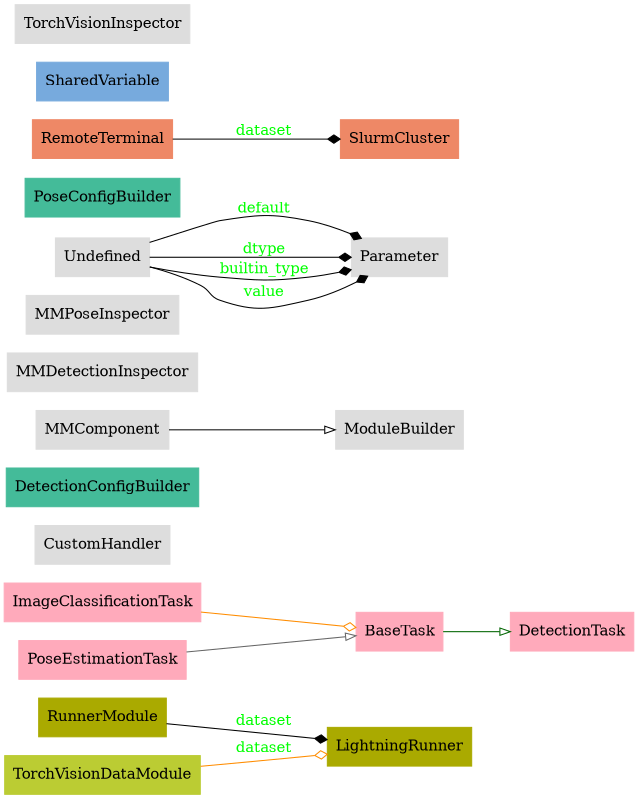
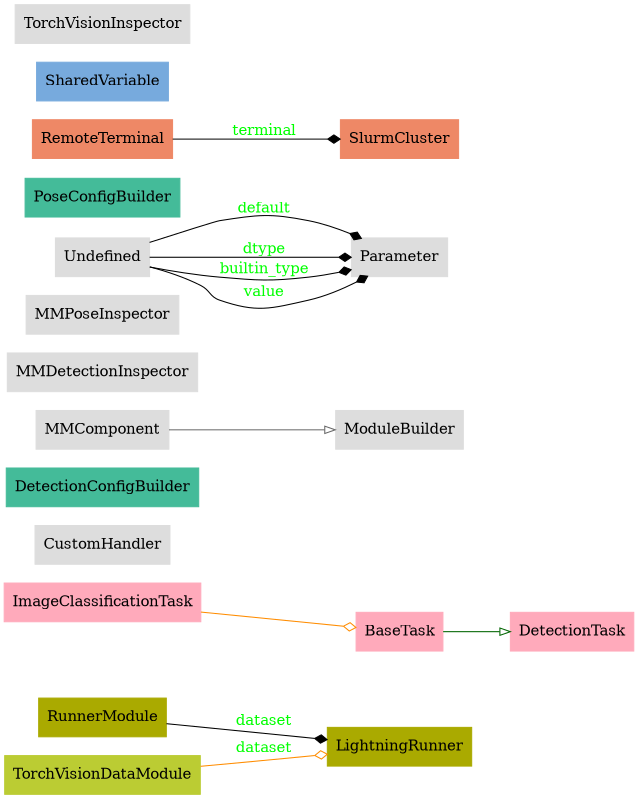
edge "RemoteTerminal" -> "SlurmCluster": label "dataset" -> "terminal"
edge "MMComponent" -> "ModuleBuilder": color black -> gray40
node "PoseEstimationTask": removed
